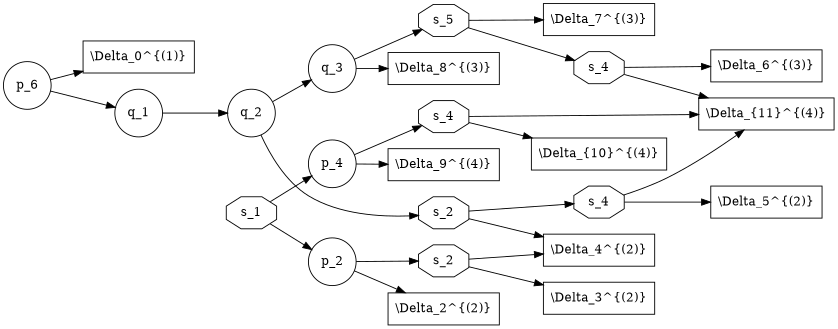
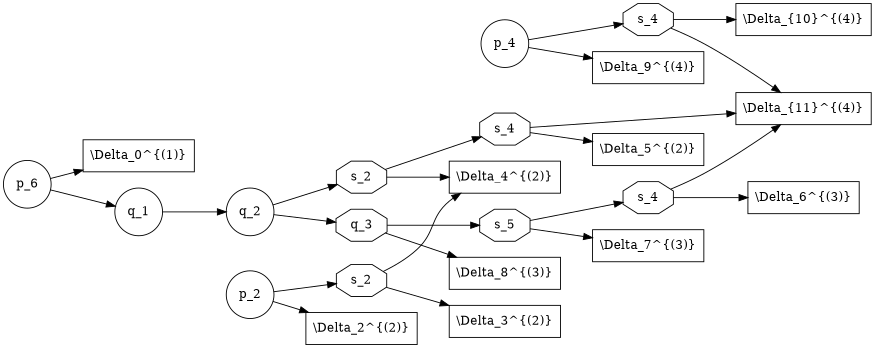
node "q_3": shape circle -> octagon
node "s_1": removed
